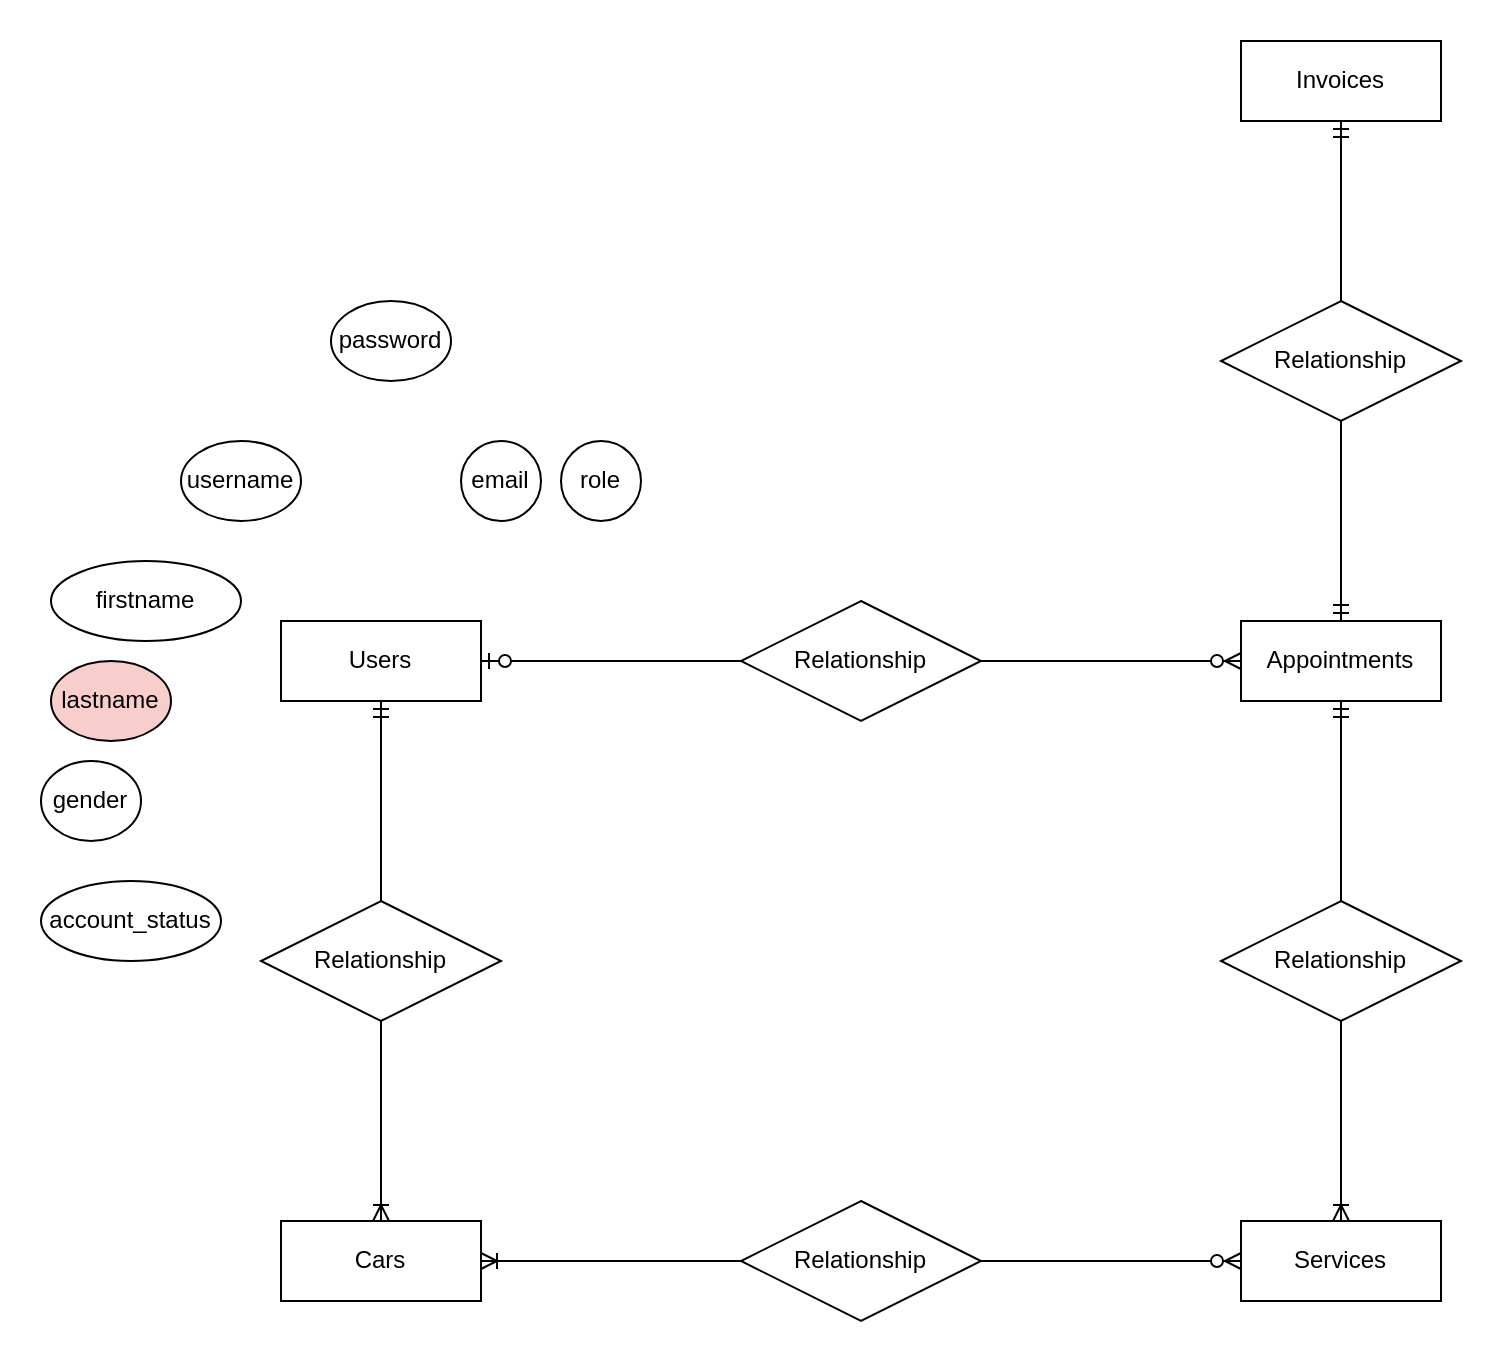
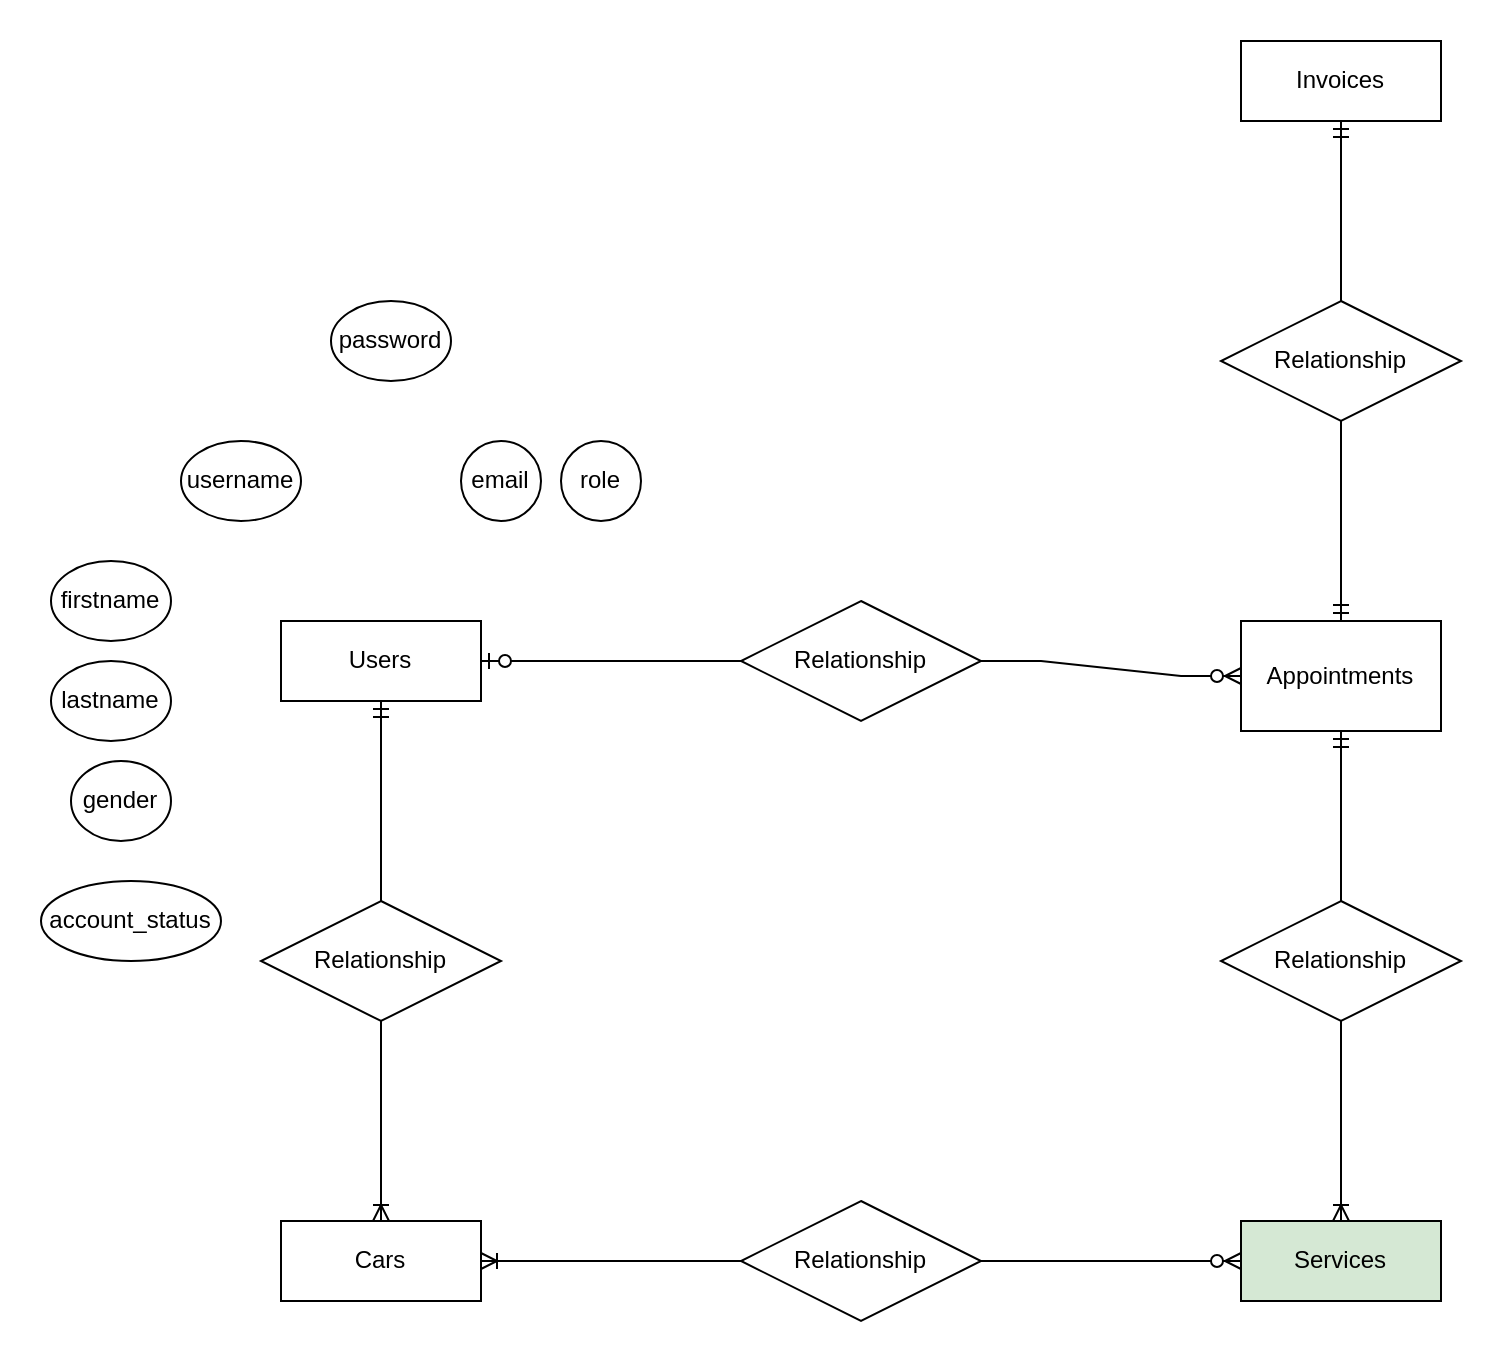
node "firstname": size 190x80 -> 120x80
node "Appointments": size 200x80 -> 200x110
node "lastname": fillcolor #f8cecc -> #ffffff
node "gender": moved (91, 801) -> (121, 801)
node "Services": fillcolor #ffffff -> #d5e8d4
